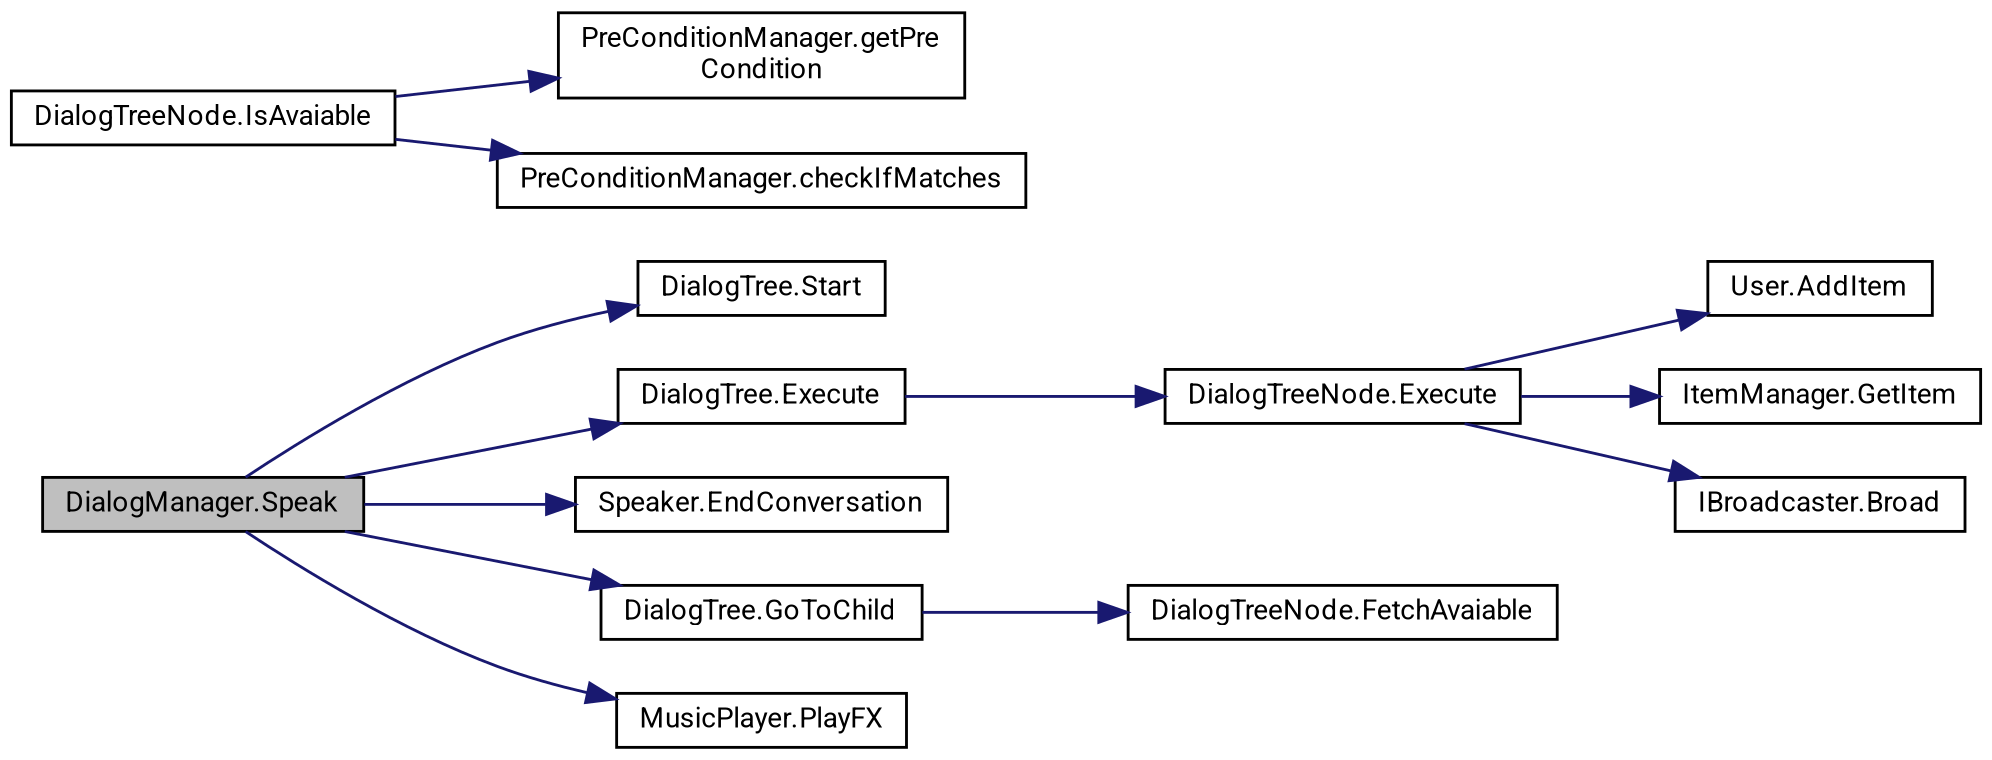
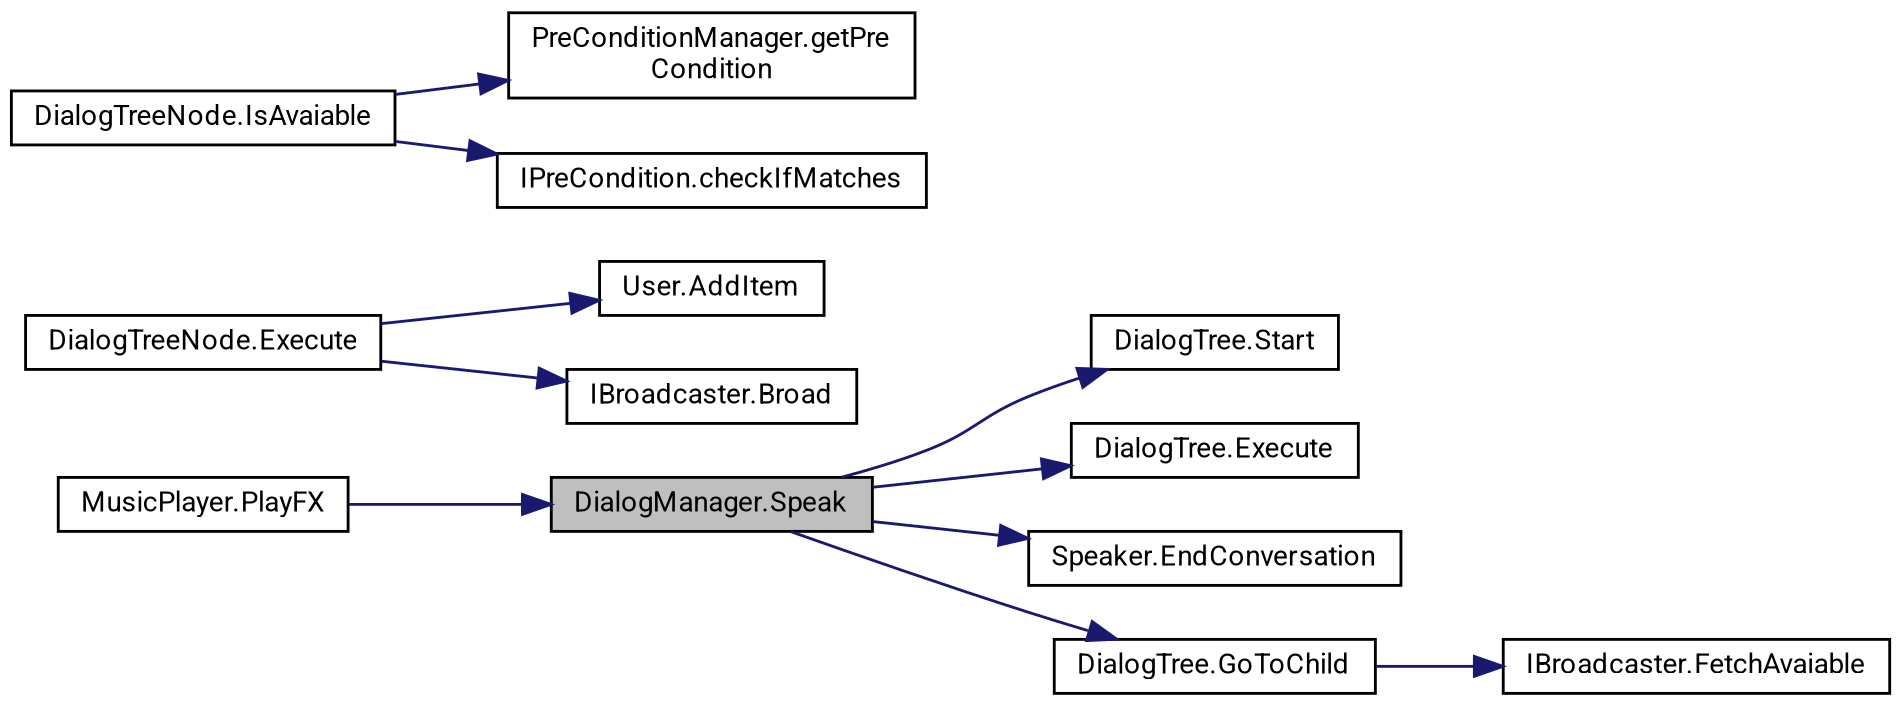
node "PreConditionManager.checkIfMatches": label "PreConditionManager.checkIfMatches" -> "IPreCondition.checkIfMatches"
edge "DialogTree.Execute" -> "DialogTreeNode.Execute": removed
node "ItemManager.GetItem": removed
node "DialogTreeNode.FetchAvaiable": label "DialogTreeNode.FetchAvaiable" -> "IBroadcaster.FetchAvaiable"
edge "DialogManager.Speak" -> "MusicPlayer.PlayFX": reversed
